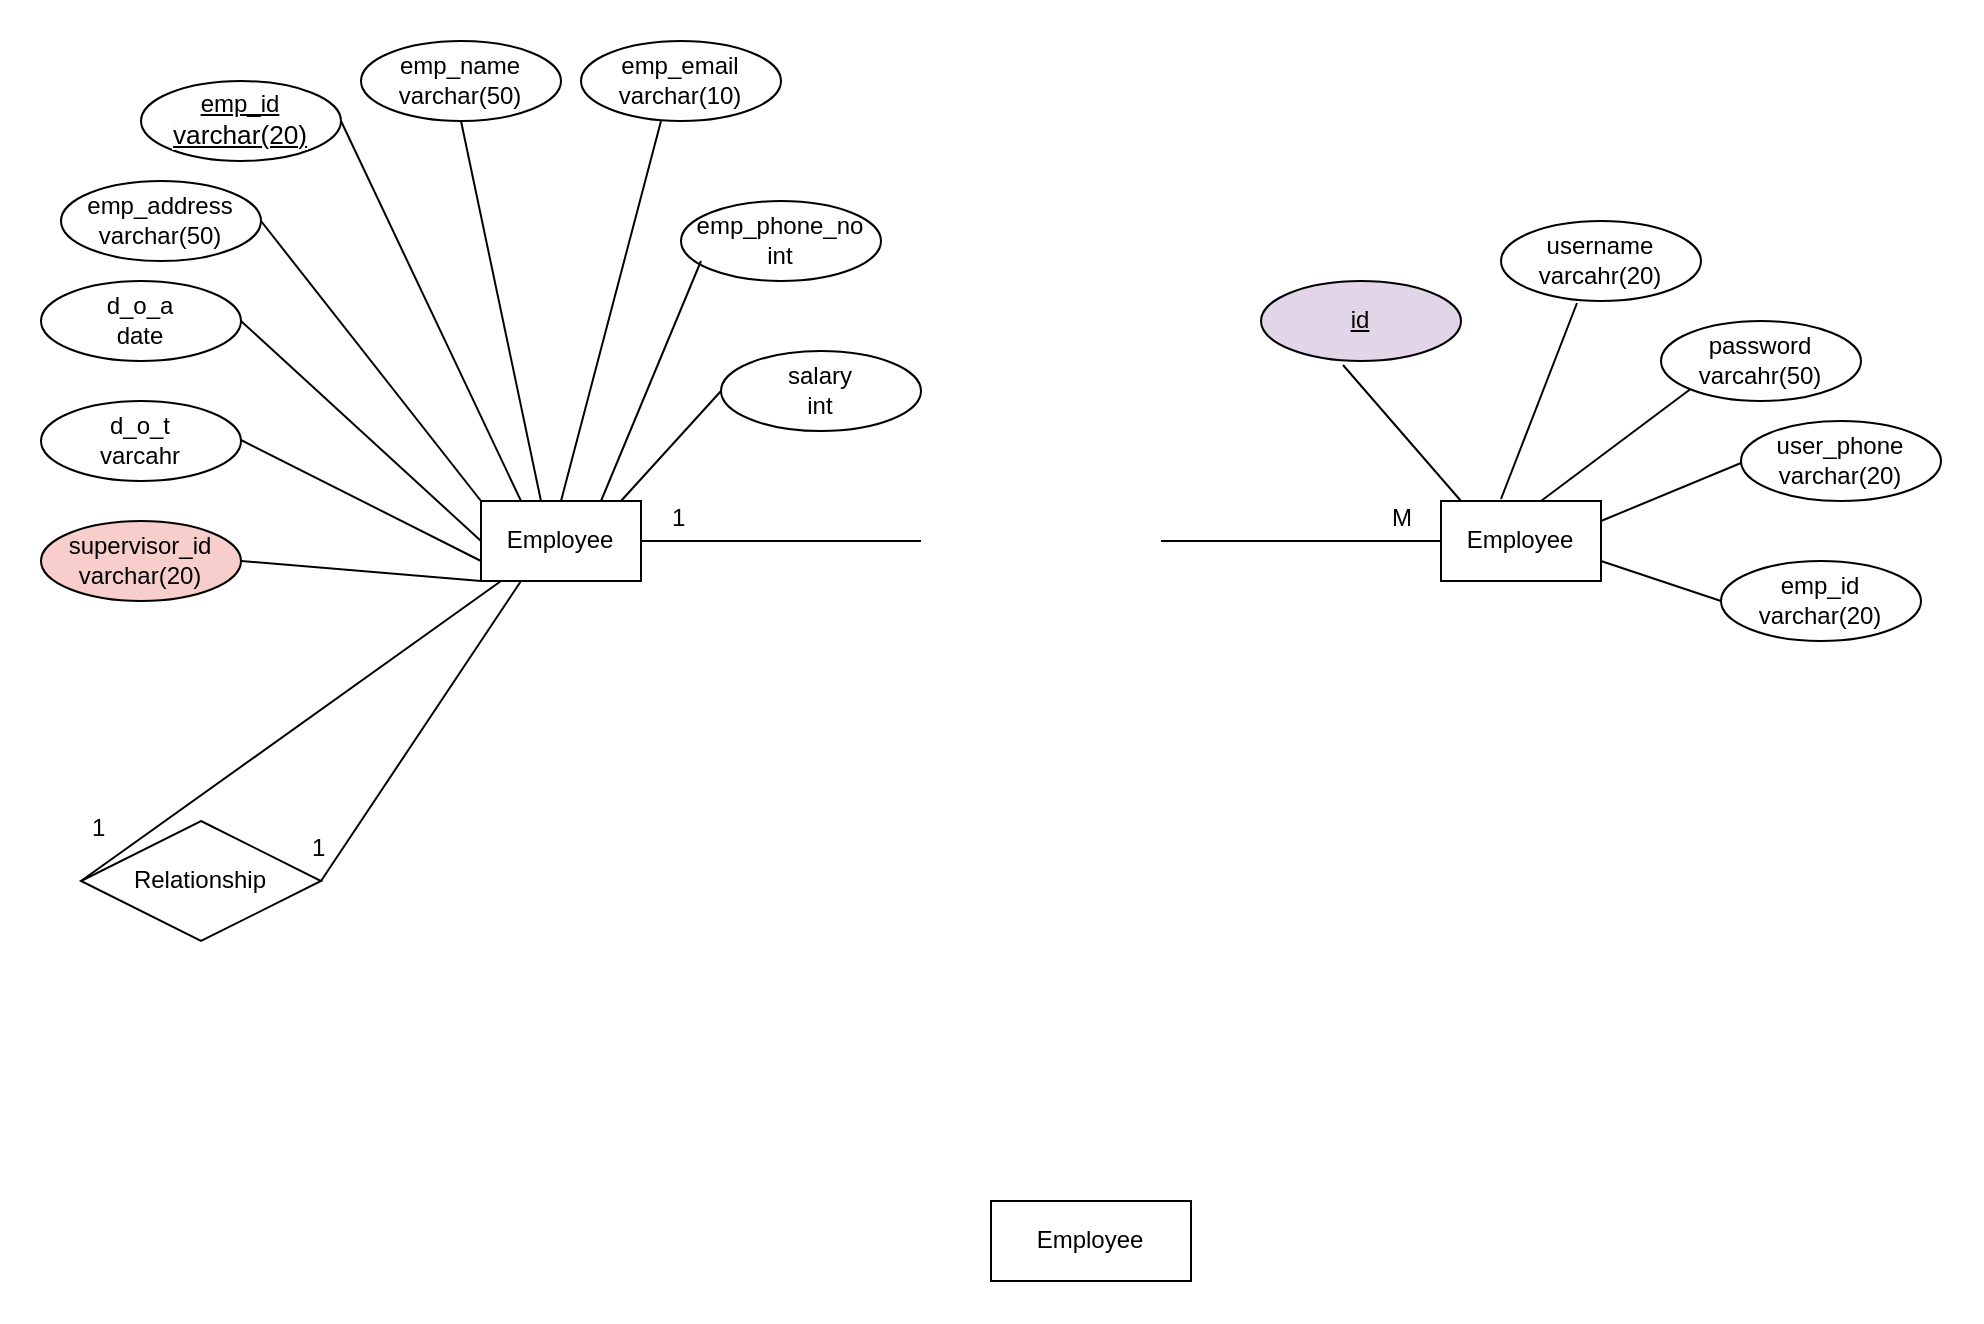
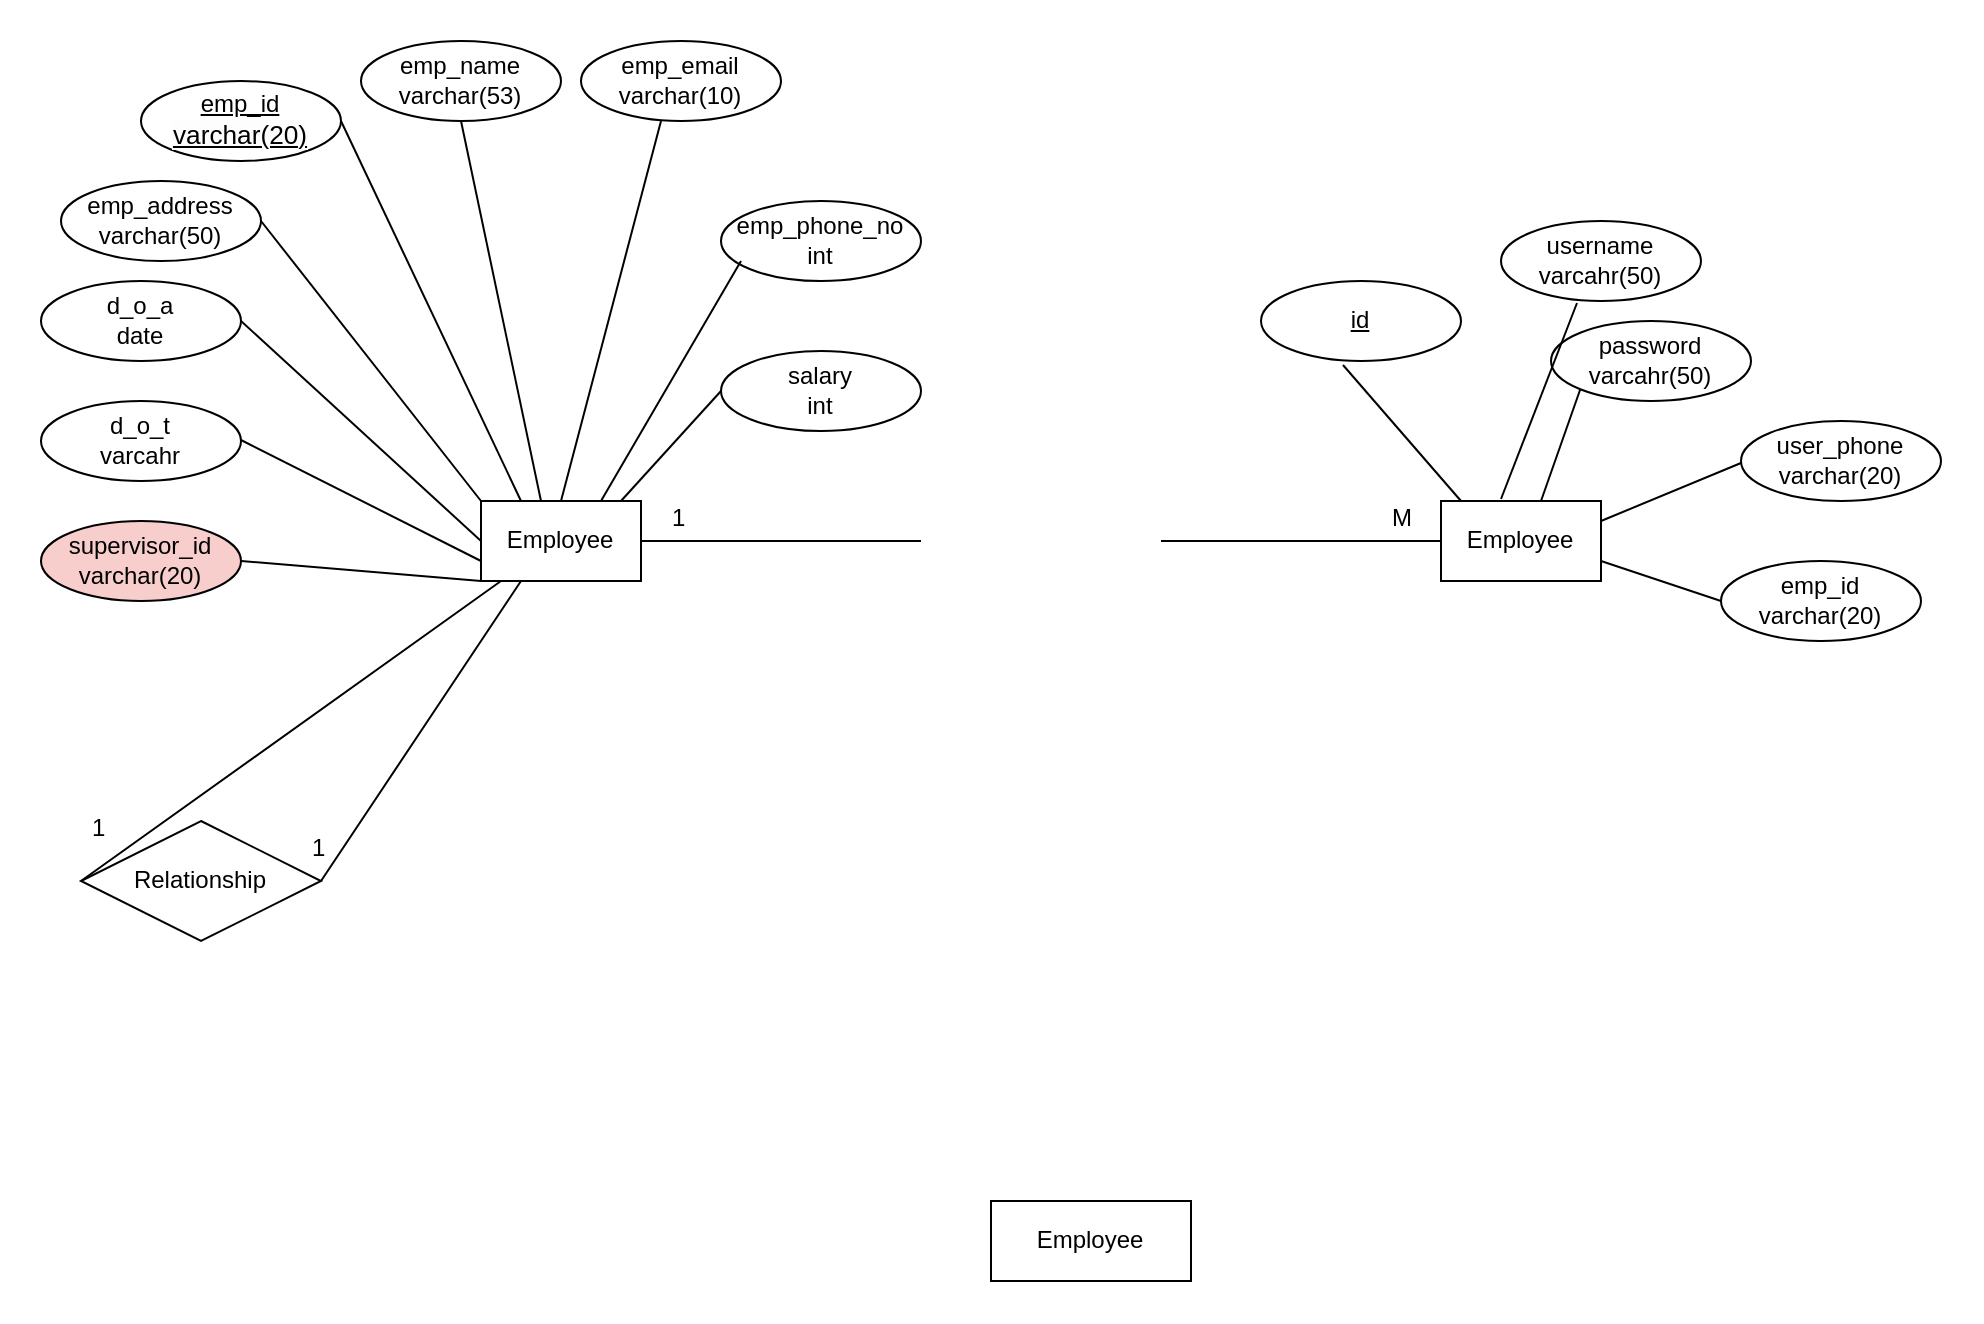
node "emp_name varchar(50)": label "emp_name varchar(50)" -> "emp_name varchar(53)"
node "emp_phone_no int": moved (781, 241) -> (821, 241)
node "username varcahr(20)": label "username varcahr(20)" -> "username varcahr(50)"
node "id": fillcolor #e1d5e7 -> #ffffff
node "password varcahr(50)": moved (1761, 361) -> (1651, 361)
